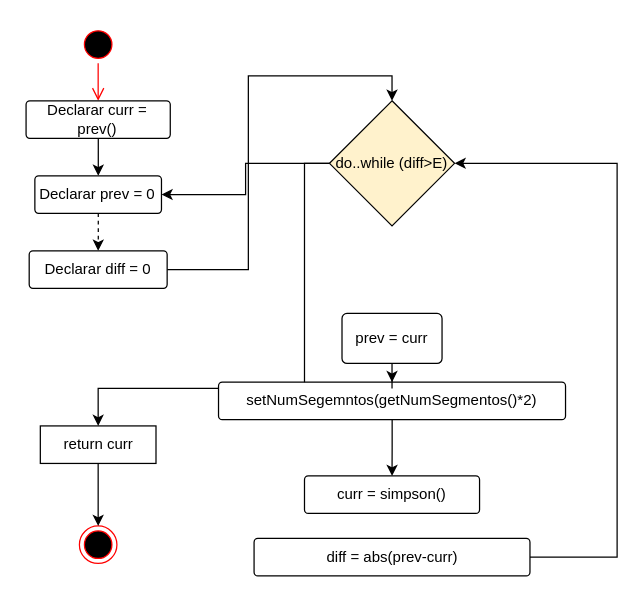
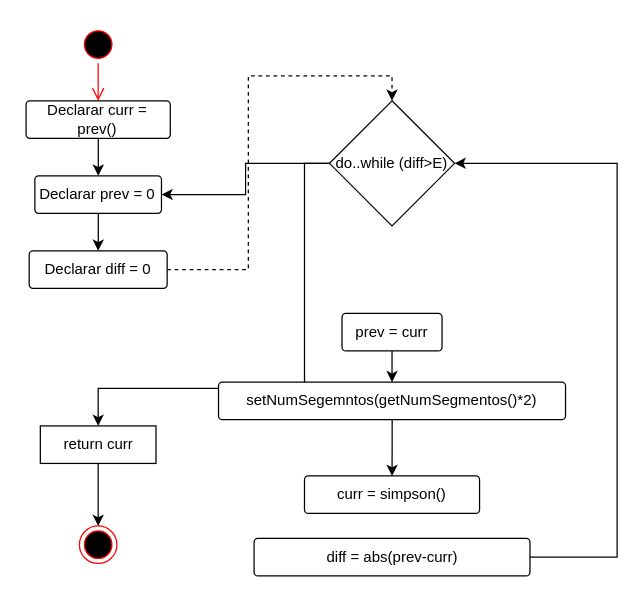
edge "Declarar diff = 0" -> "do..while (diff>E)": style solid -> dashed
node "do..while (diff>E)": fillcolor #fff2cc -> #ffffff
edge "Declarar prev = 0" -> "Declarar diff = 0": style dashed -> solid
node "prev = curr": size 100x50 -> 100x38
